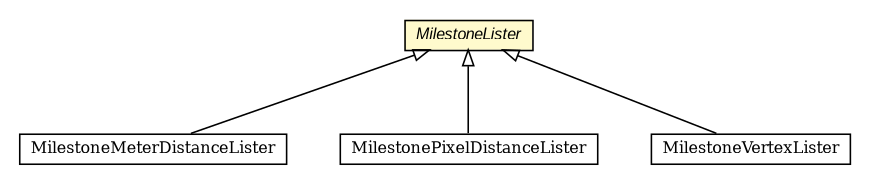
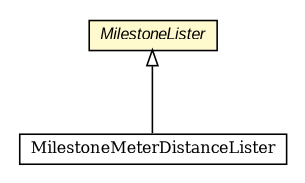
node "MilestonePixelDistanceLister": removed
node "MilestoneVertexLister": removed
